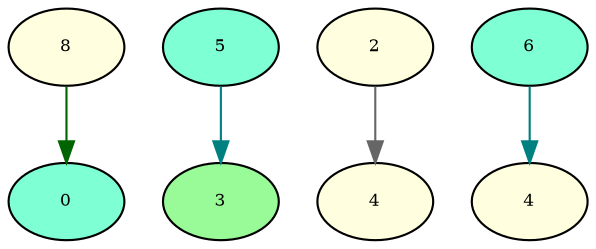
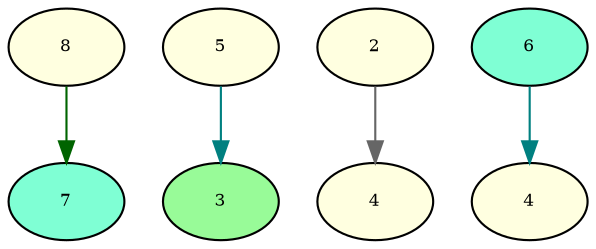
node "5": fillcolor aquamarine -> lightyellow
node "0": label "0" -> "7"
